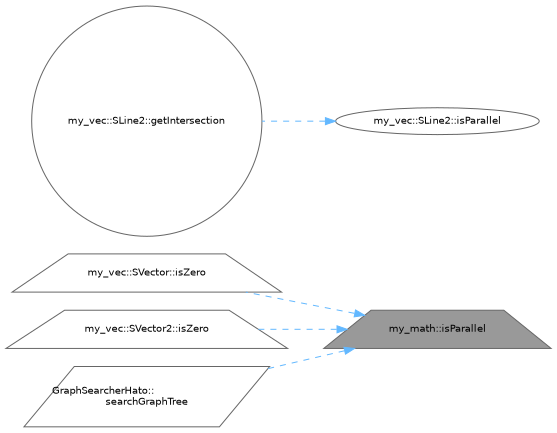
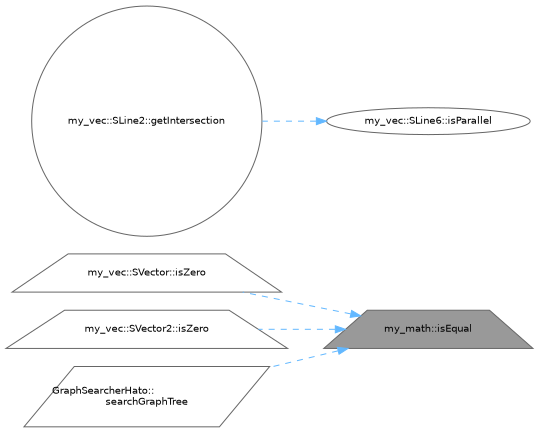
node "my_vec::SLine2::isParallel": label "my_vec::SLine2::isParallel" -> "my_vec::SLine6::isParallel"
node "my_math::isParallel": label "my_math::isParallel" -> "my_math::isEqual"
